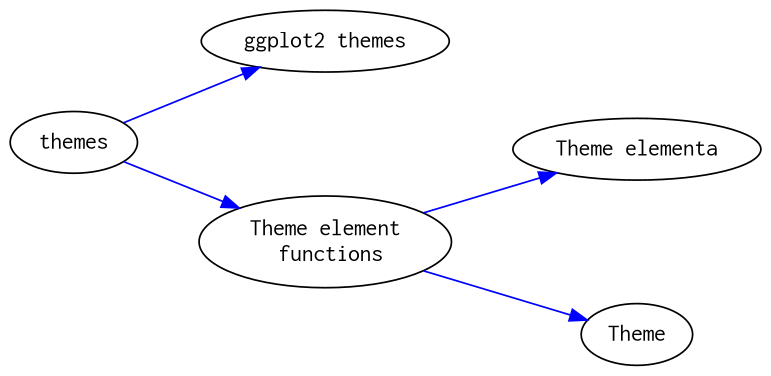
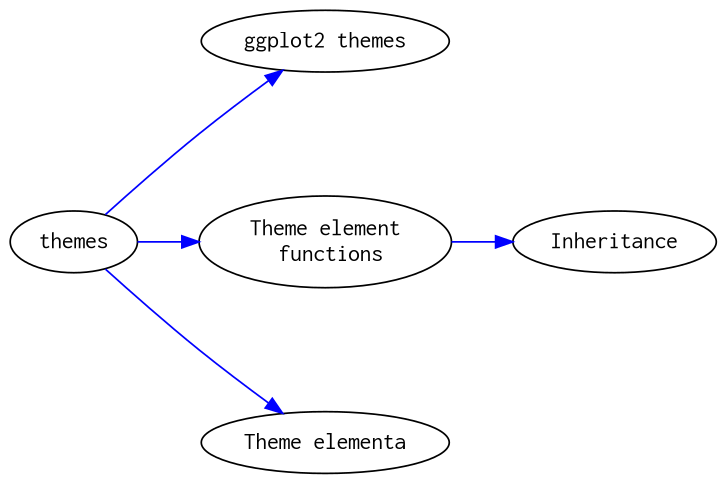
edge "Theme element functions" -> "Theme elementa": now "themes" -> "Theme elementa"
node "Theme": label "Theme" -> "Inheritance"
